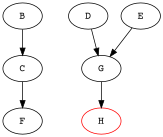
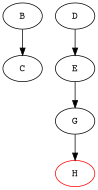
edge "D" -> "G": now "D" -> "E"
node "F": removed
